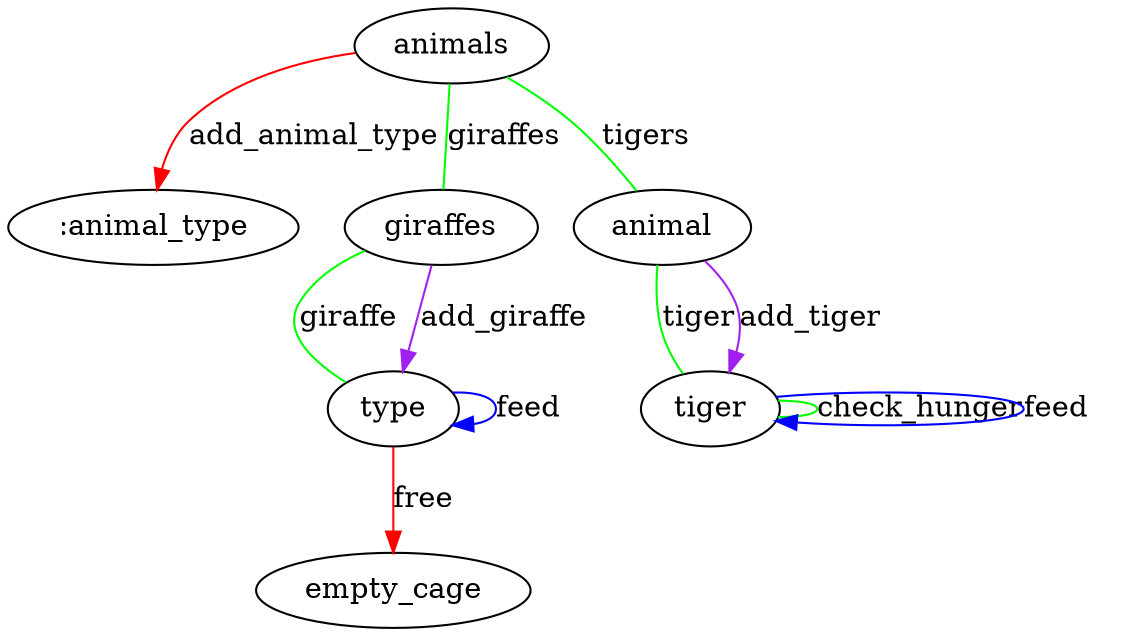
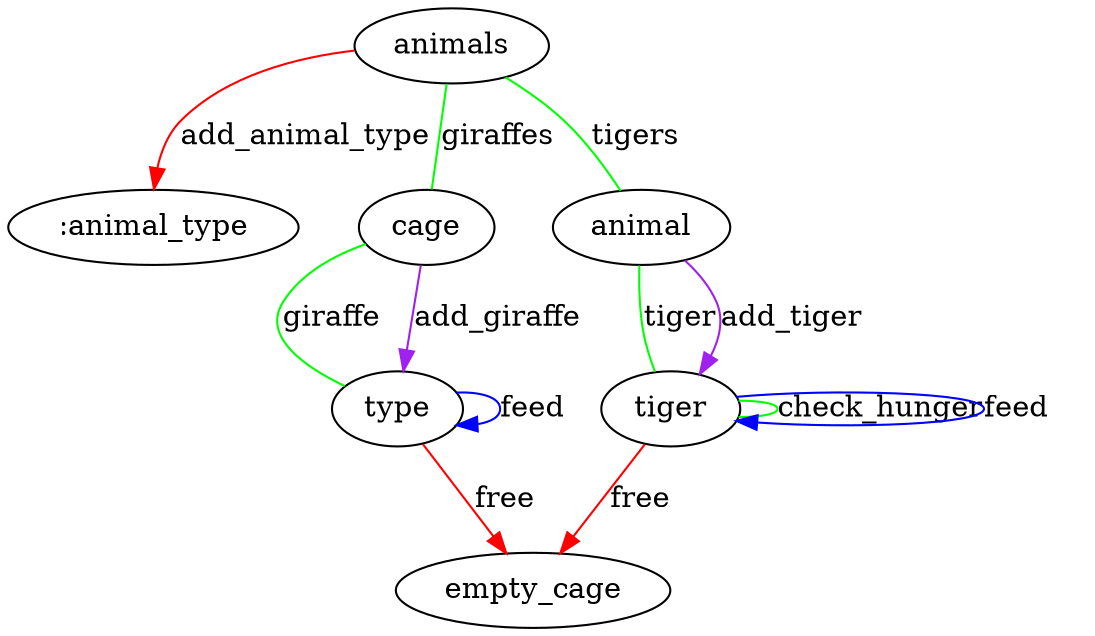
node "giraffes": label "giraffes" -> "cage"
edge "tiger" -> "empty_cage": added, label "free"
